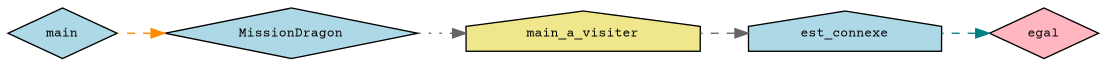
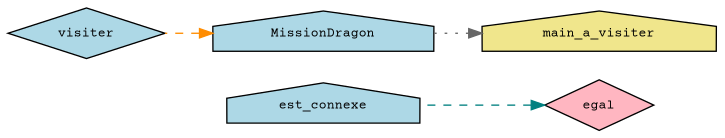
node "main": label "main" -> "visiter"
node "MissionDragon": shape diamond -> house
edge "main_a_visiter" -> "est_connexe": removed
